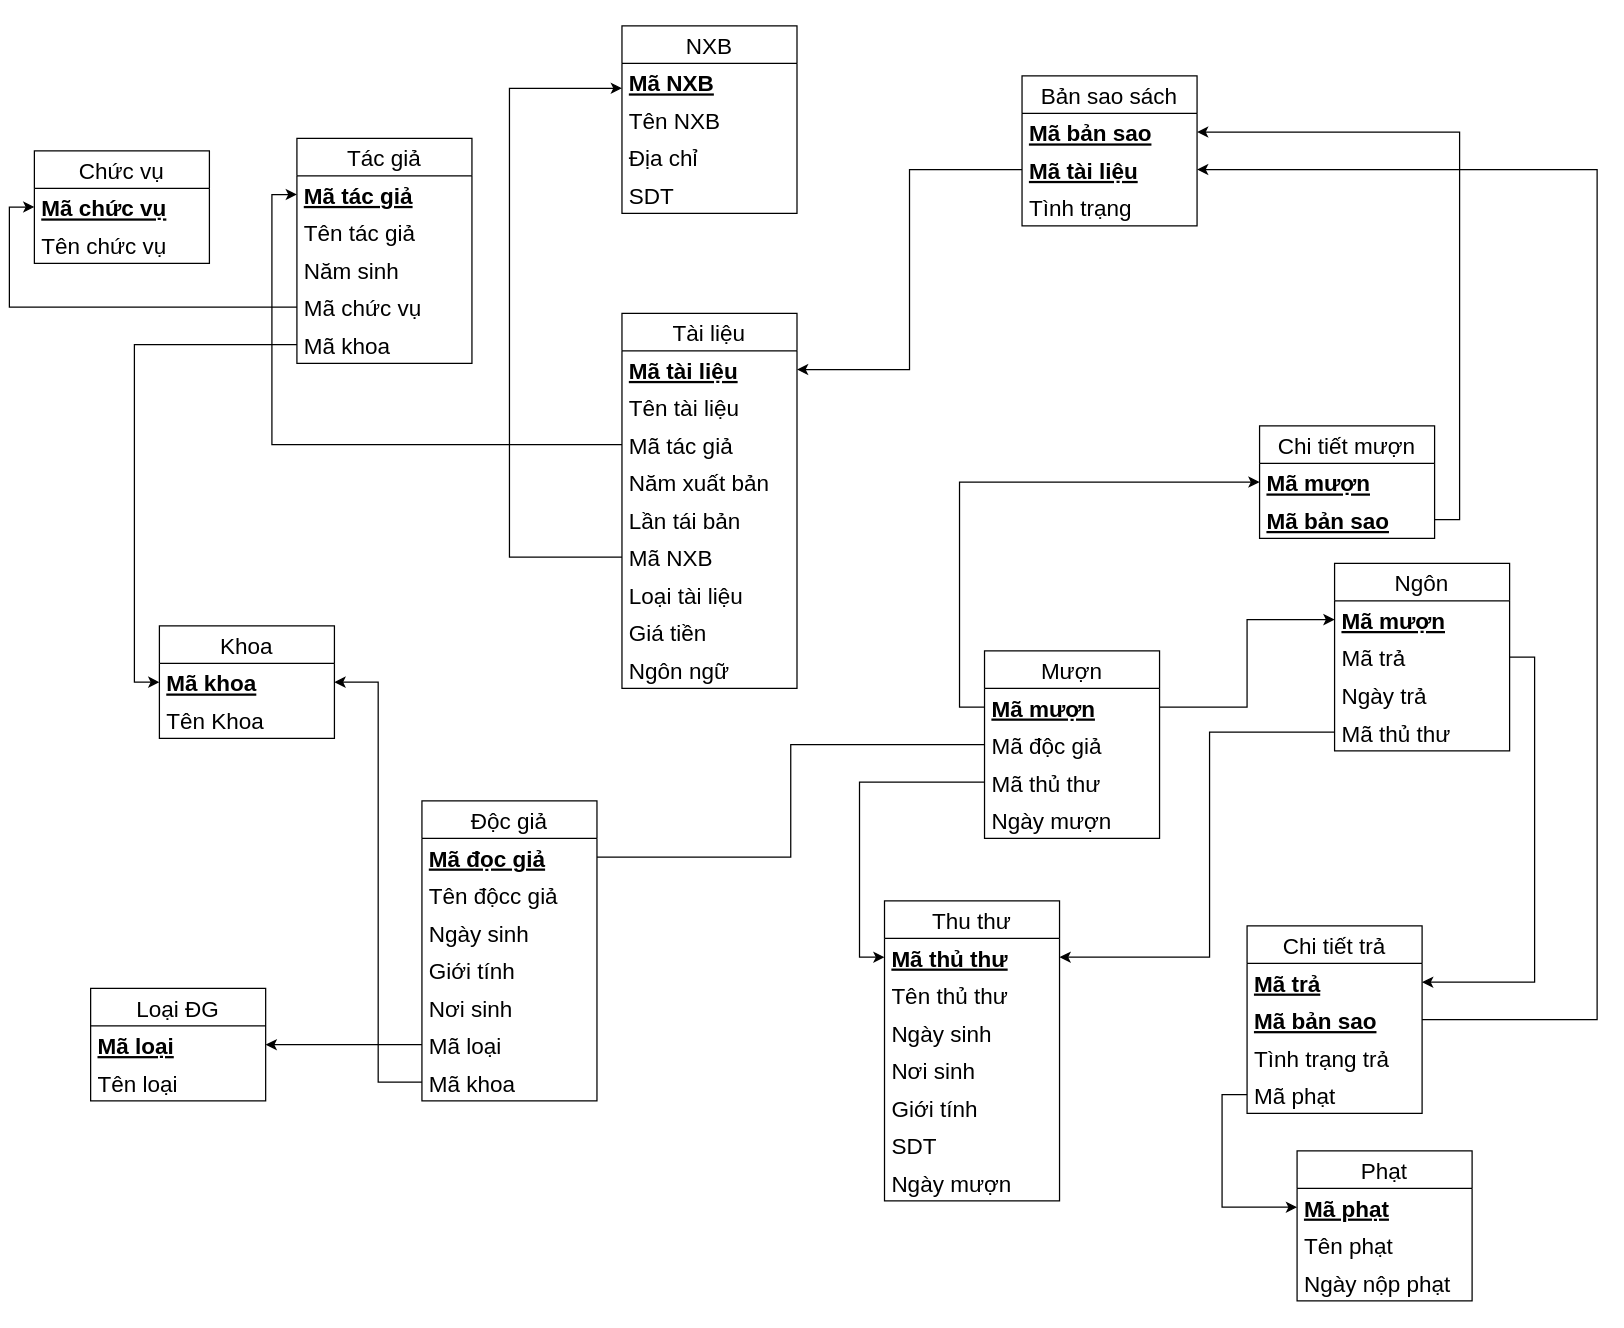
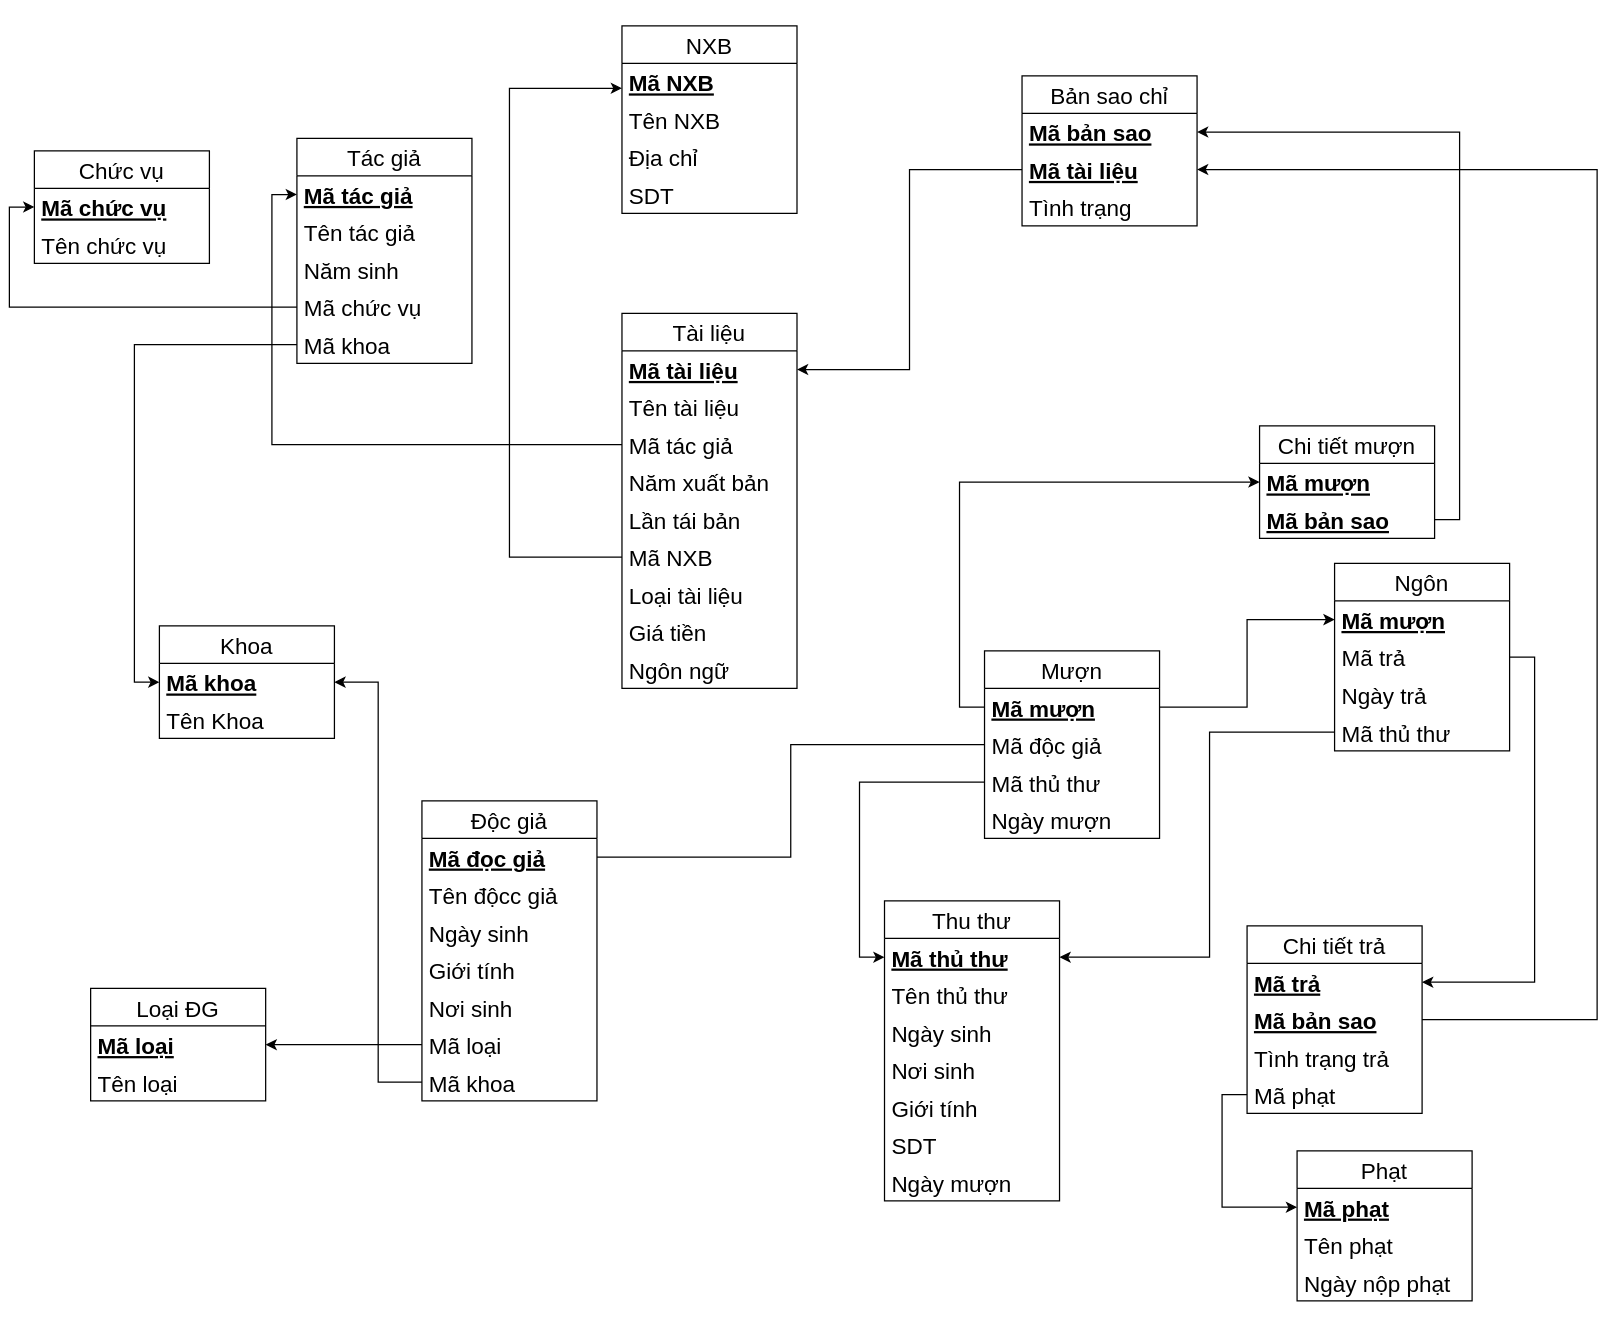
node "Bản sao sách": label "Bản sao sách" -> "Bản sao chỉ"
